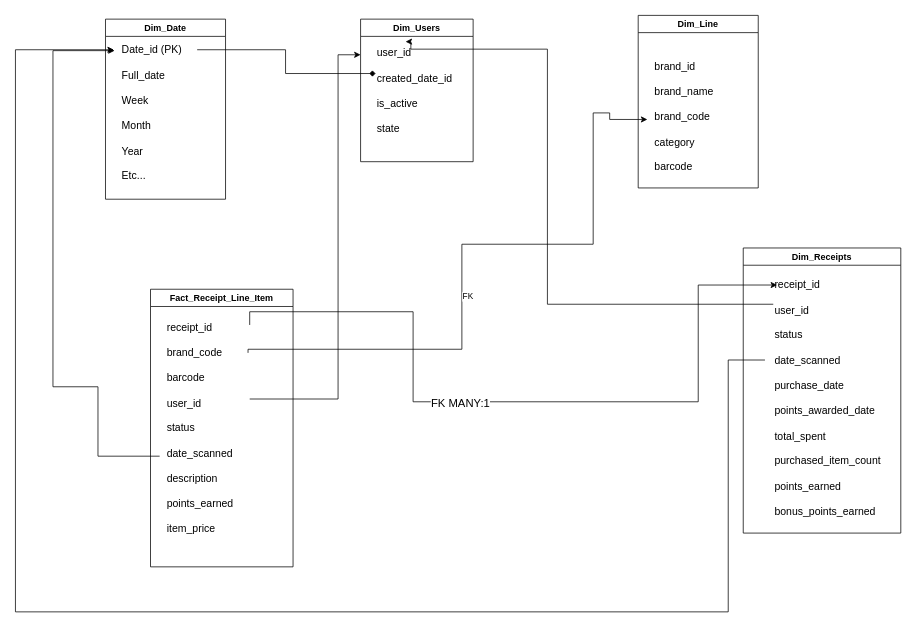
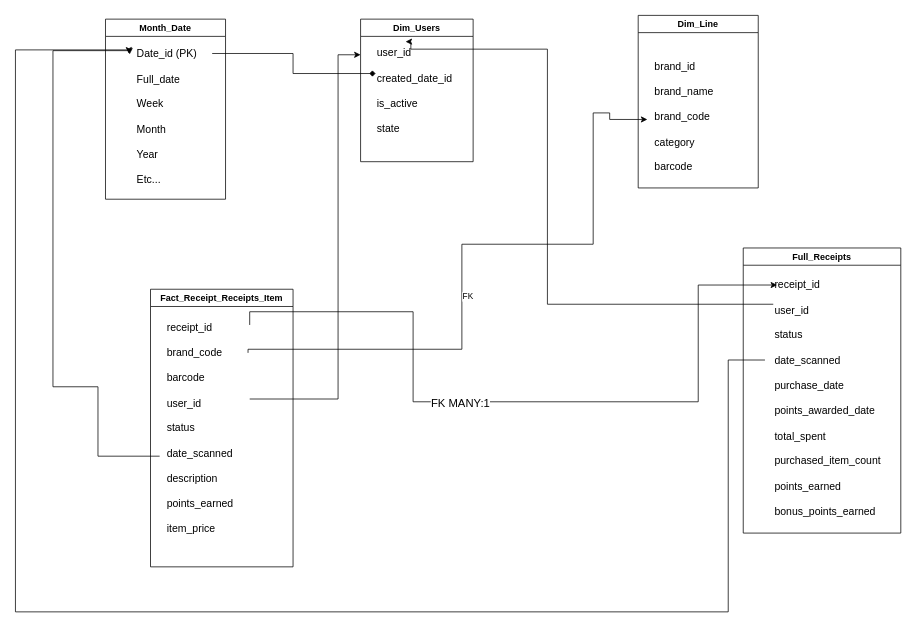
node "Dim_Date": label "Dim_Date" -> "Month_Date"
node "Date_id (PK) Full_date Week Month Year Etc...": moved (158, 113) -> (173, 117)
node "Dim_Receipts": label "Dim_Receipts" -> "Full_Receipts"
node "Fact_Receipt_Line_Item": label "Fact_Receipt_Line_Item" -> "Fact_Receipt_Receipts_Item"
